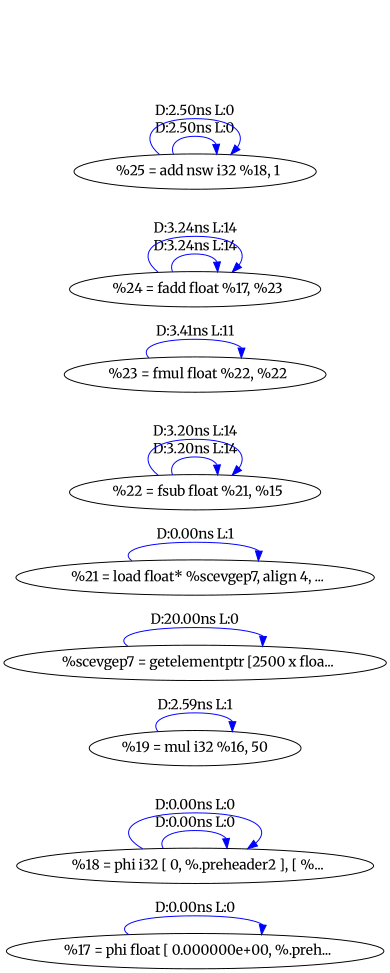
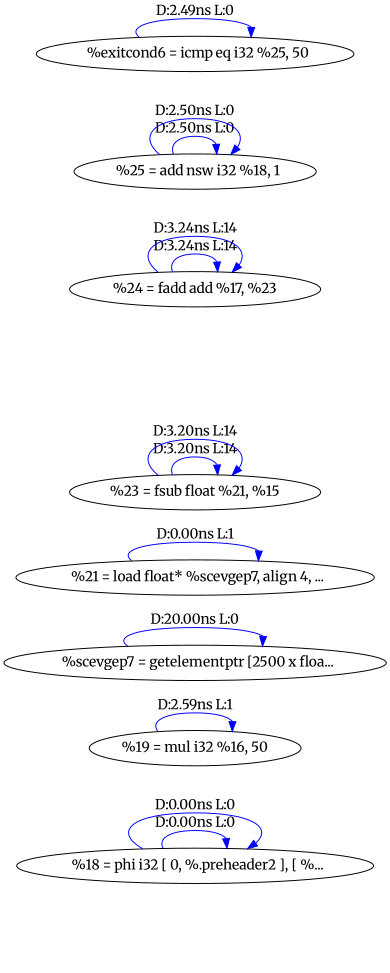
node "%exitcond6 = icmp eq i32 %25, 50": added
node "%24 = fadd float %17, %23": label "%24 = fadd float %17, %23" -> "%24 = fadd add %17, %23"
node "%23 = fmul float %22, %22": removed
node "%22 = fsub float %21, %15": label "%22 = fsub float %21, %15" -> "%23 = fsub float %21, %15"
node "%17 = phi float [ 0.000000e+00, %.preh...": removed
